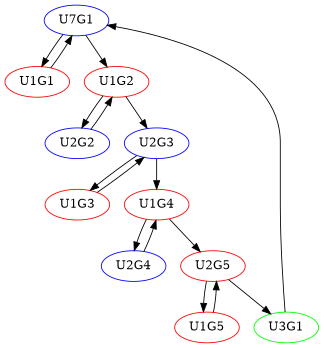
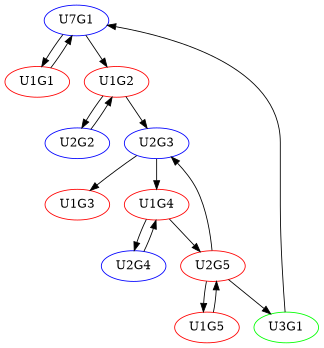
edge "U1G3" -> "U2G3": now "U2G5" -> "U2G3"
